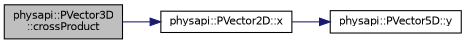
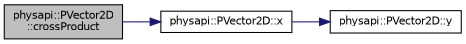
node "physapi::PVector3D ::crossProduct": label "physapi::PVector3D ::crossProduct" -> "physapi::PVector2D ::crossProduct"
node "physapi::PVector5D::y": label "physapi::PVector5D::y" -> "physapi::PVector2D::y"
